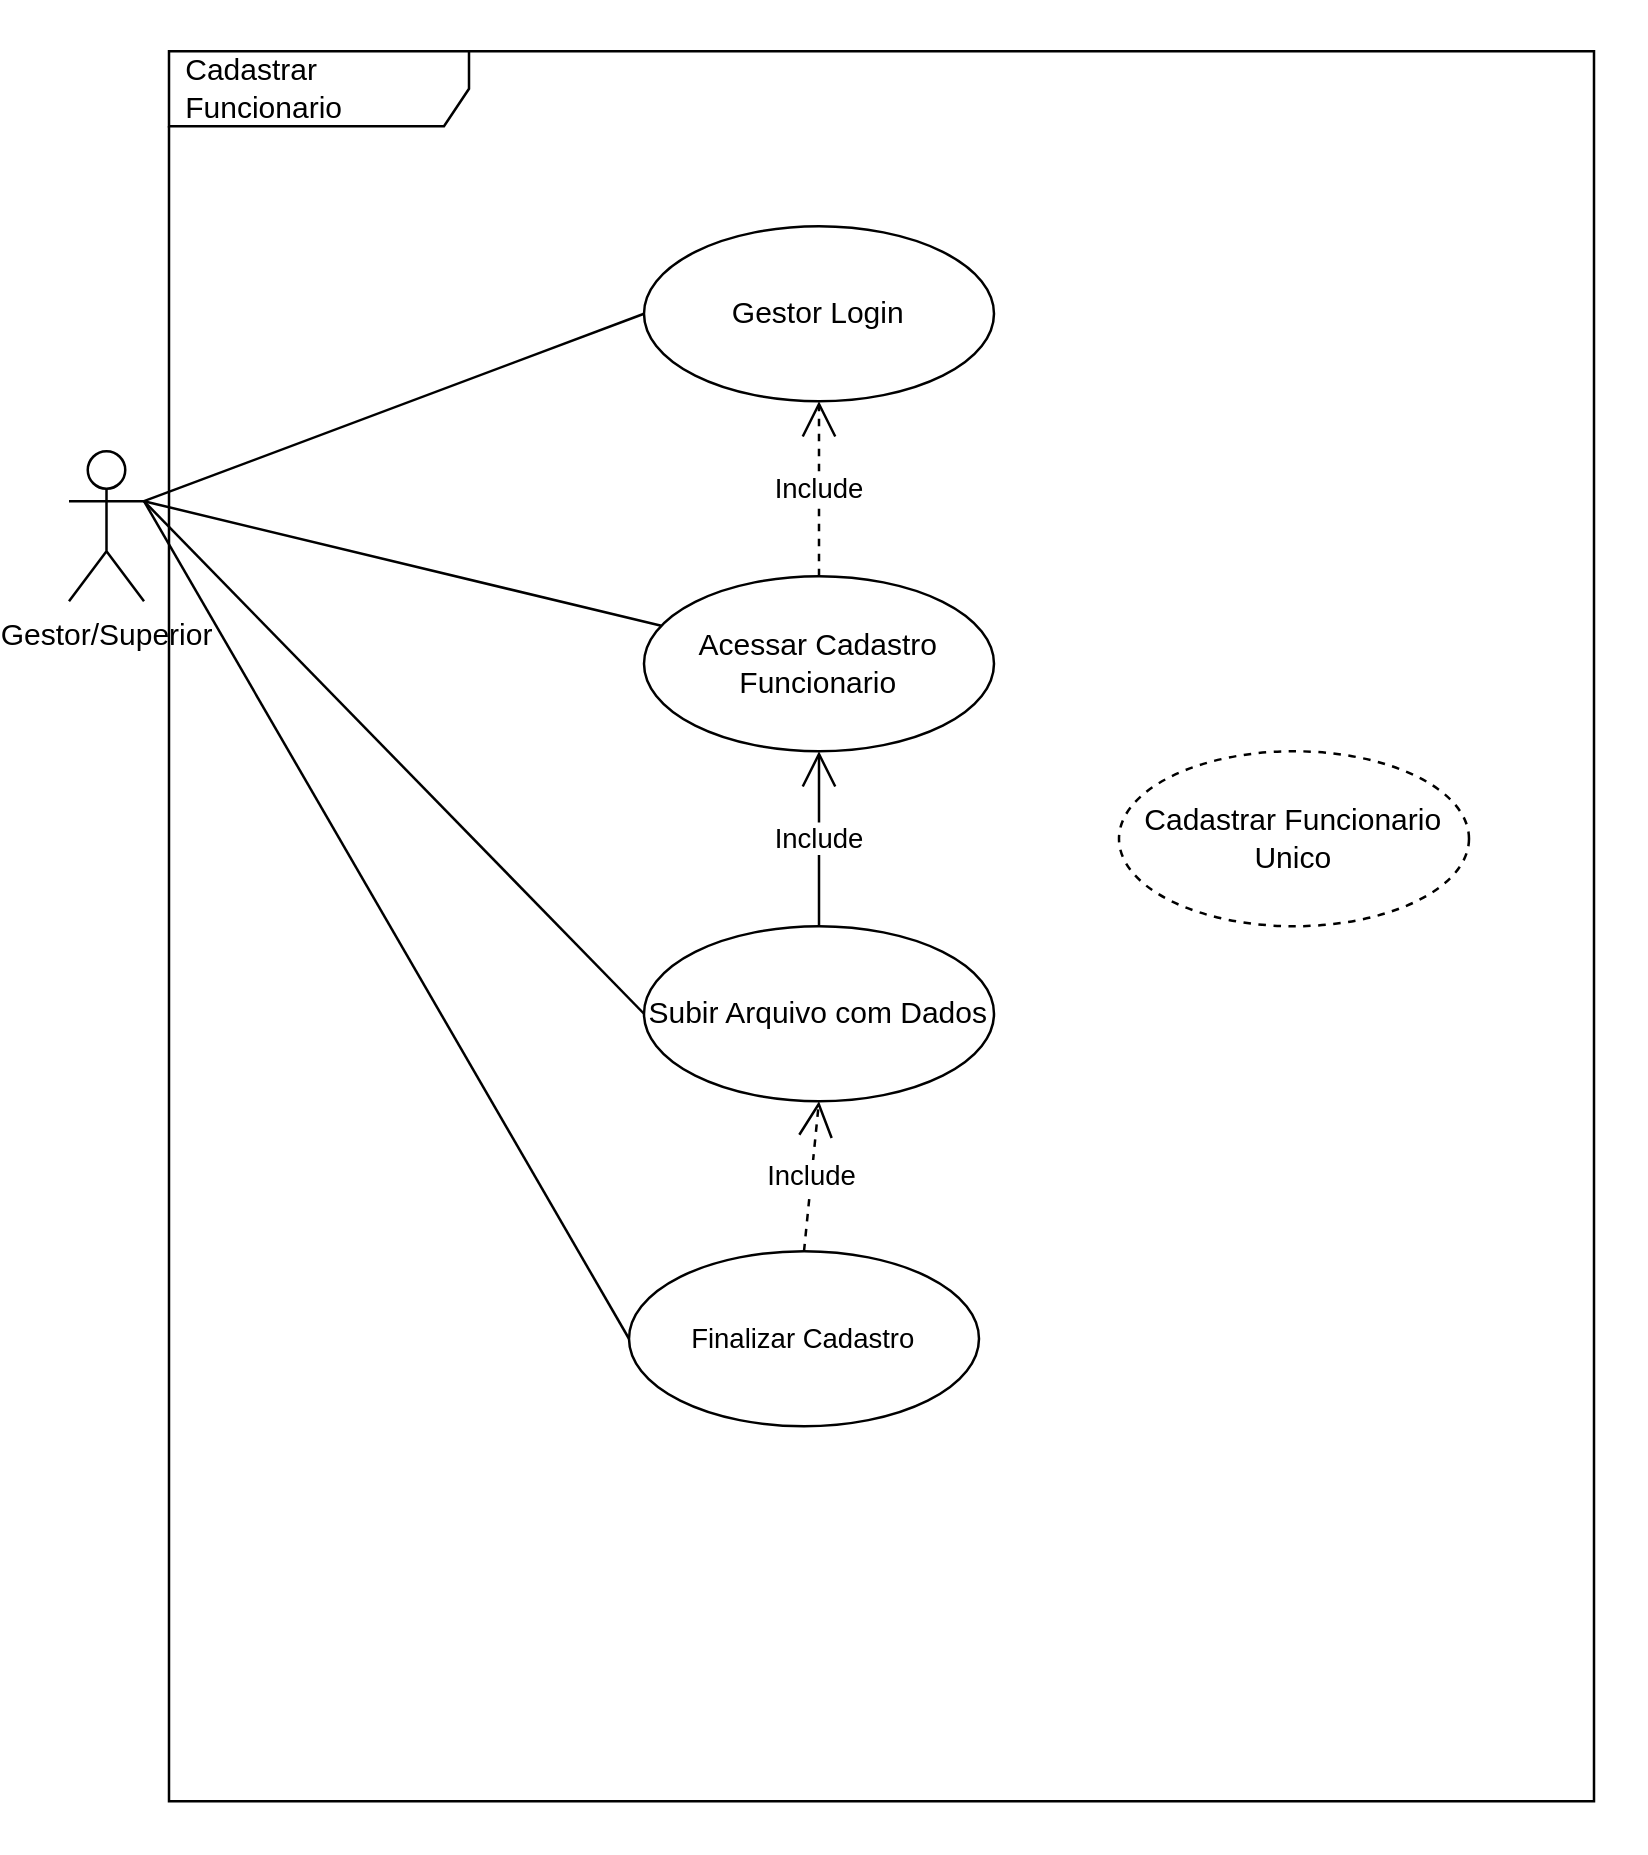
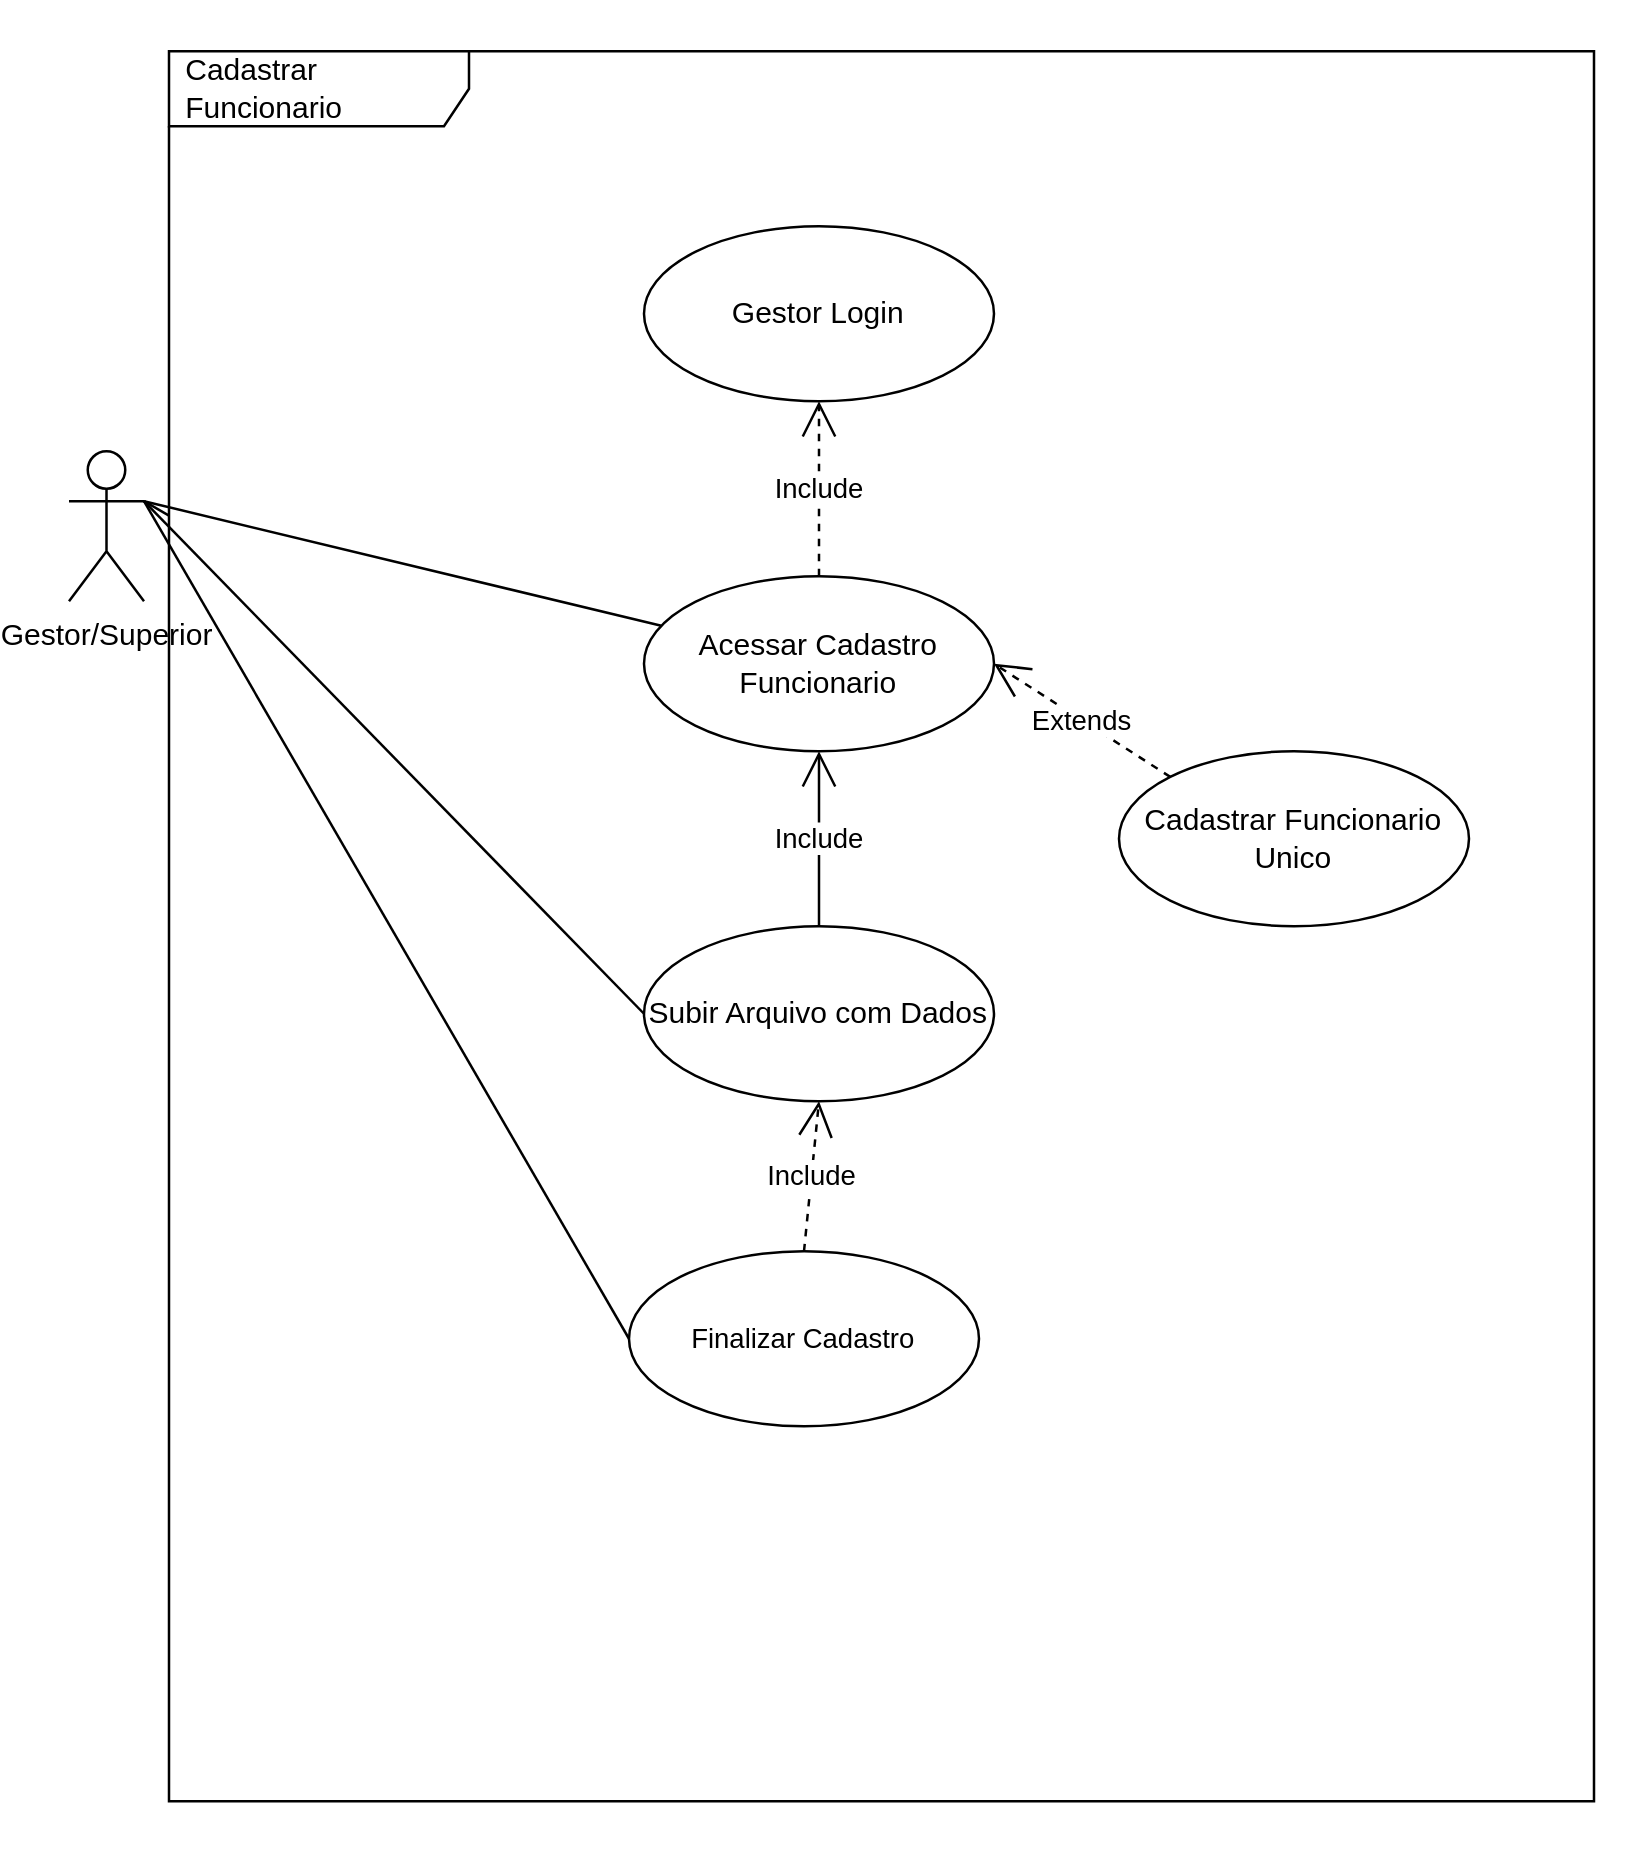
edge "Gestor Login" -- "Gestor/Superior": now "Cadastrar Funcionario" -- "Gestor/Superior"
edge "Cadastrar Funcionario Unico" -> "Acessar Cadastro Funcionario": added, label "Extends"
node "Cadastrar Funcionario Unico": style dashed -> solid
